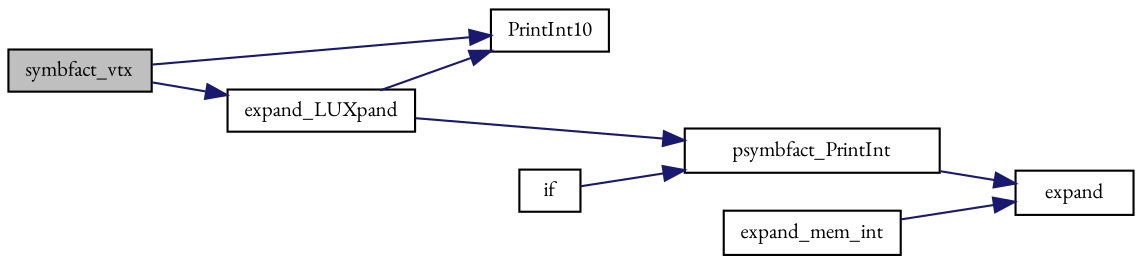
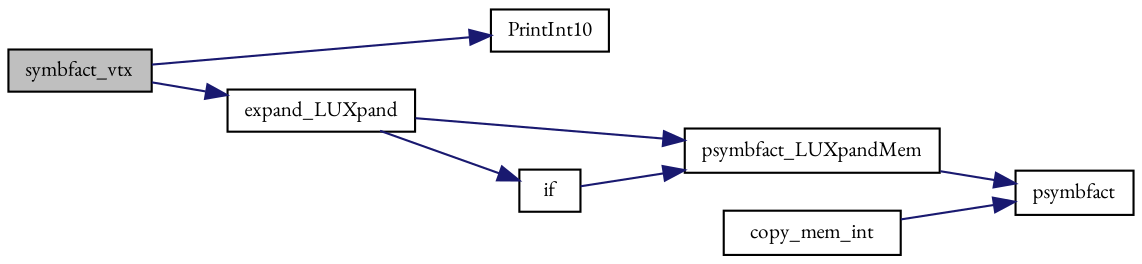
edge "expand_LUXpand" -> "PrintInt10": now "expand_LUXpand" -> "if"
node "psymbfact_PrintInt": label "psymbfact_PrintInt" -> "psymbfact_LUXpandMem"
node "expand": label "expand" -> "psymbfact"
node "expand_mem_int": label "expand_mem_int" -> "copy_mem_int"
